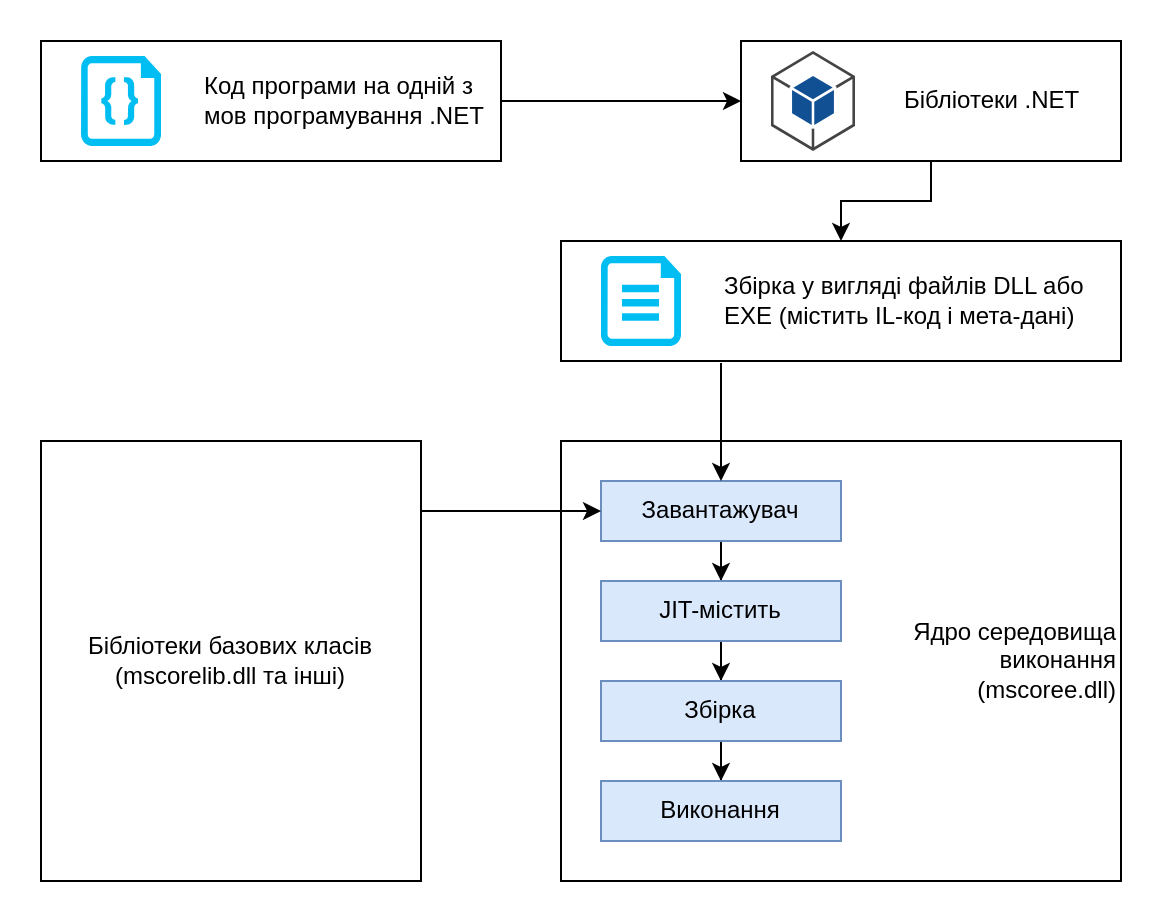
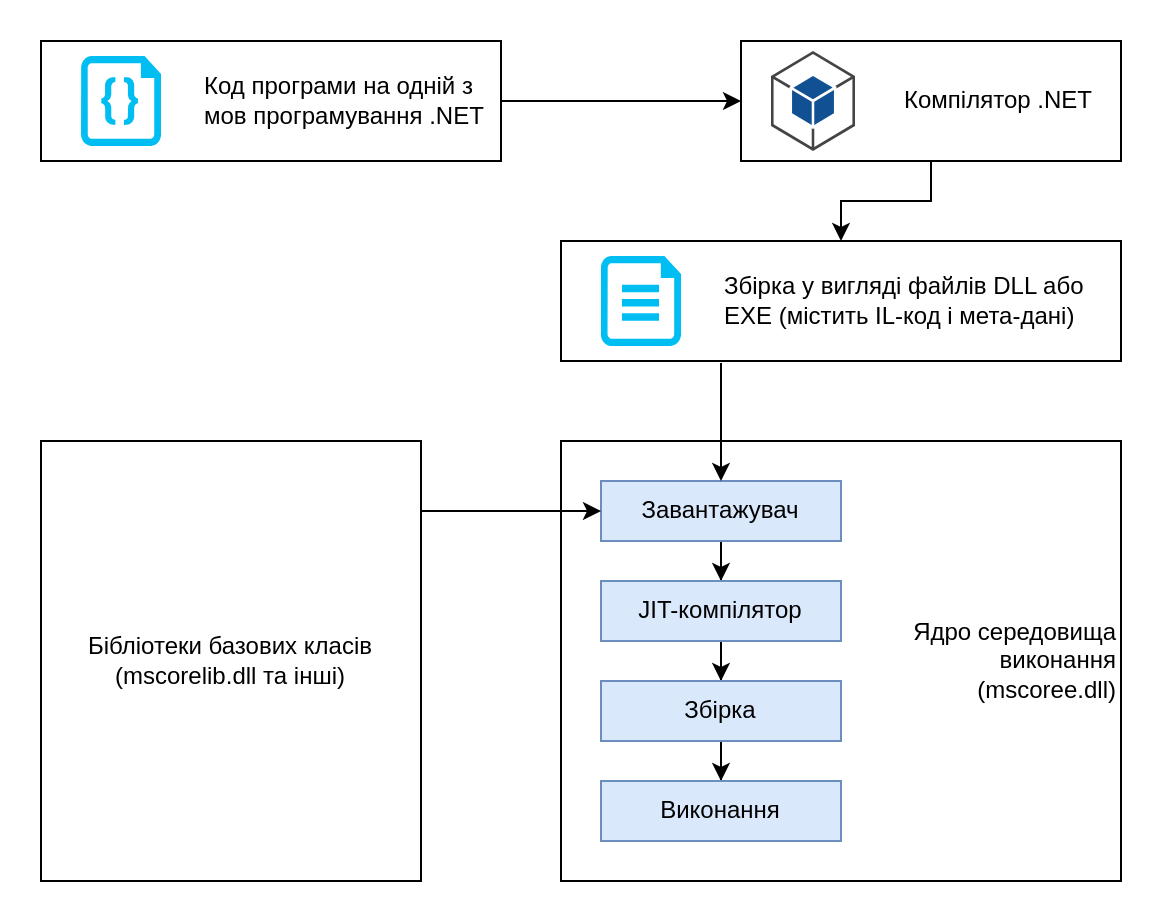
node "Бібліотеки .NET": label "Бібліотеки .NET" -> "Компілятор .NET"
node "JIT-містить": label "JIT-містить" -> "JIT-компілятор"
